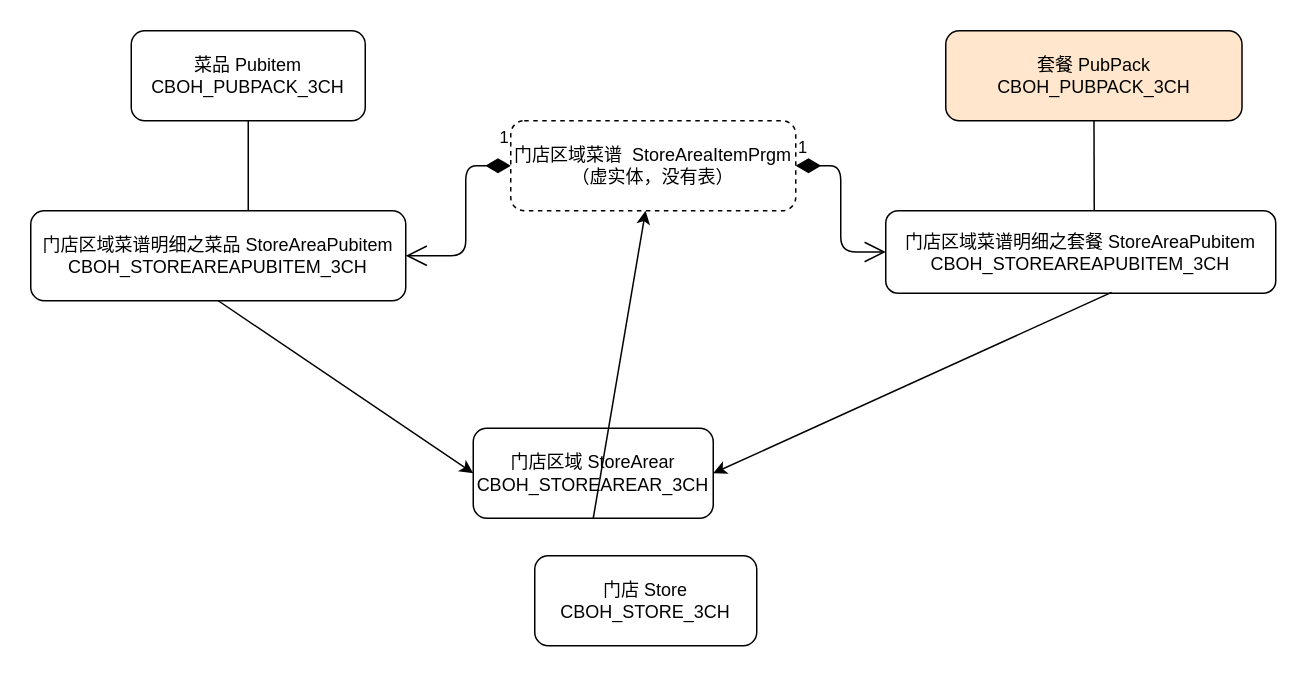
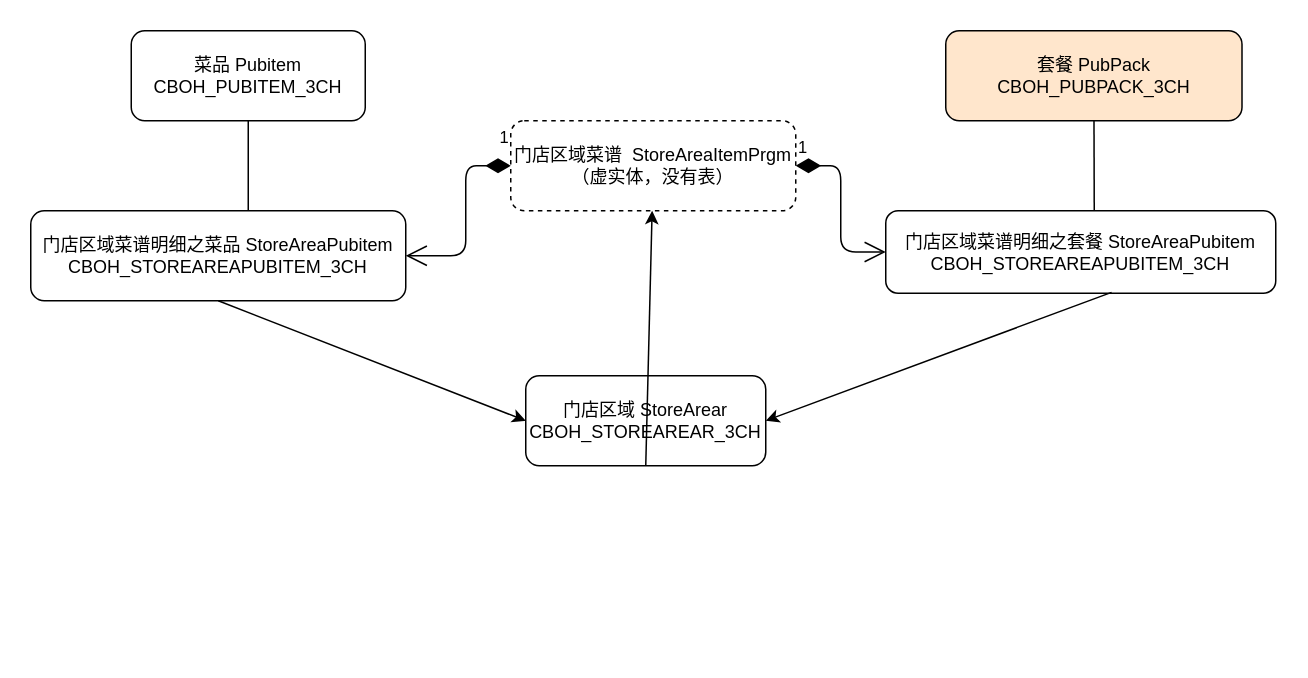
node "菜品 Pubitem CBOH_PUBPACK_3CH": label "菜品 Pubitem CBOH_PUBPACK_3CH" -> "菜品 Pubitem CBOH_PUBITEM_3CH"
node "门店区域 StoreArear CBOH_STOREAREAR_3CH": moved (593, 473) -> (646, 421)
node "门店 Store CBOH_STORE_3CH": removed
